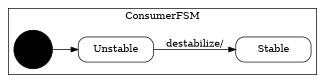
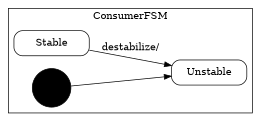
edge "Unstable" -> "Stable": reversed
